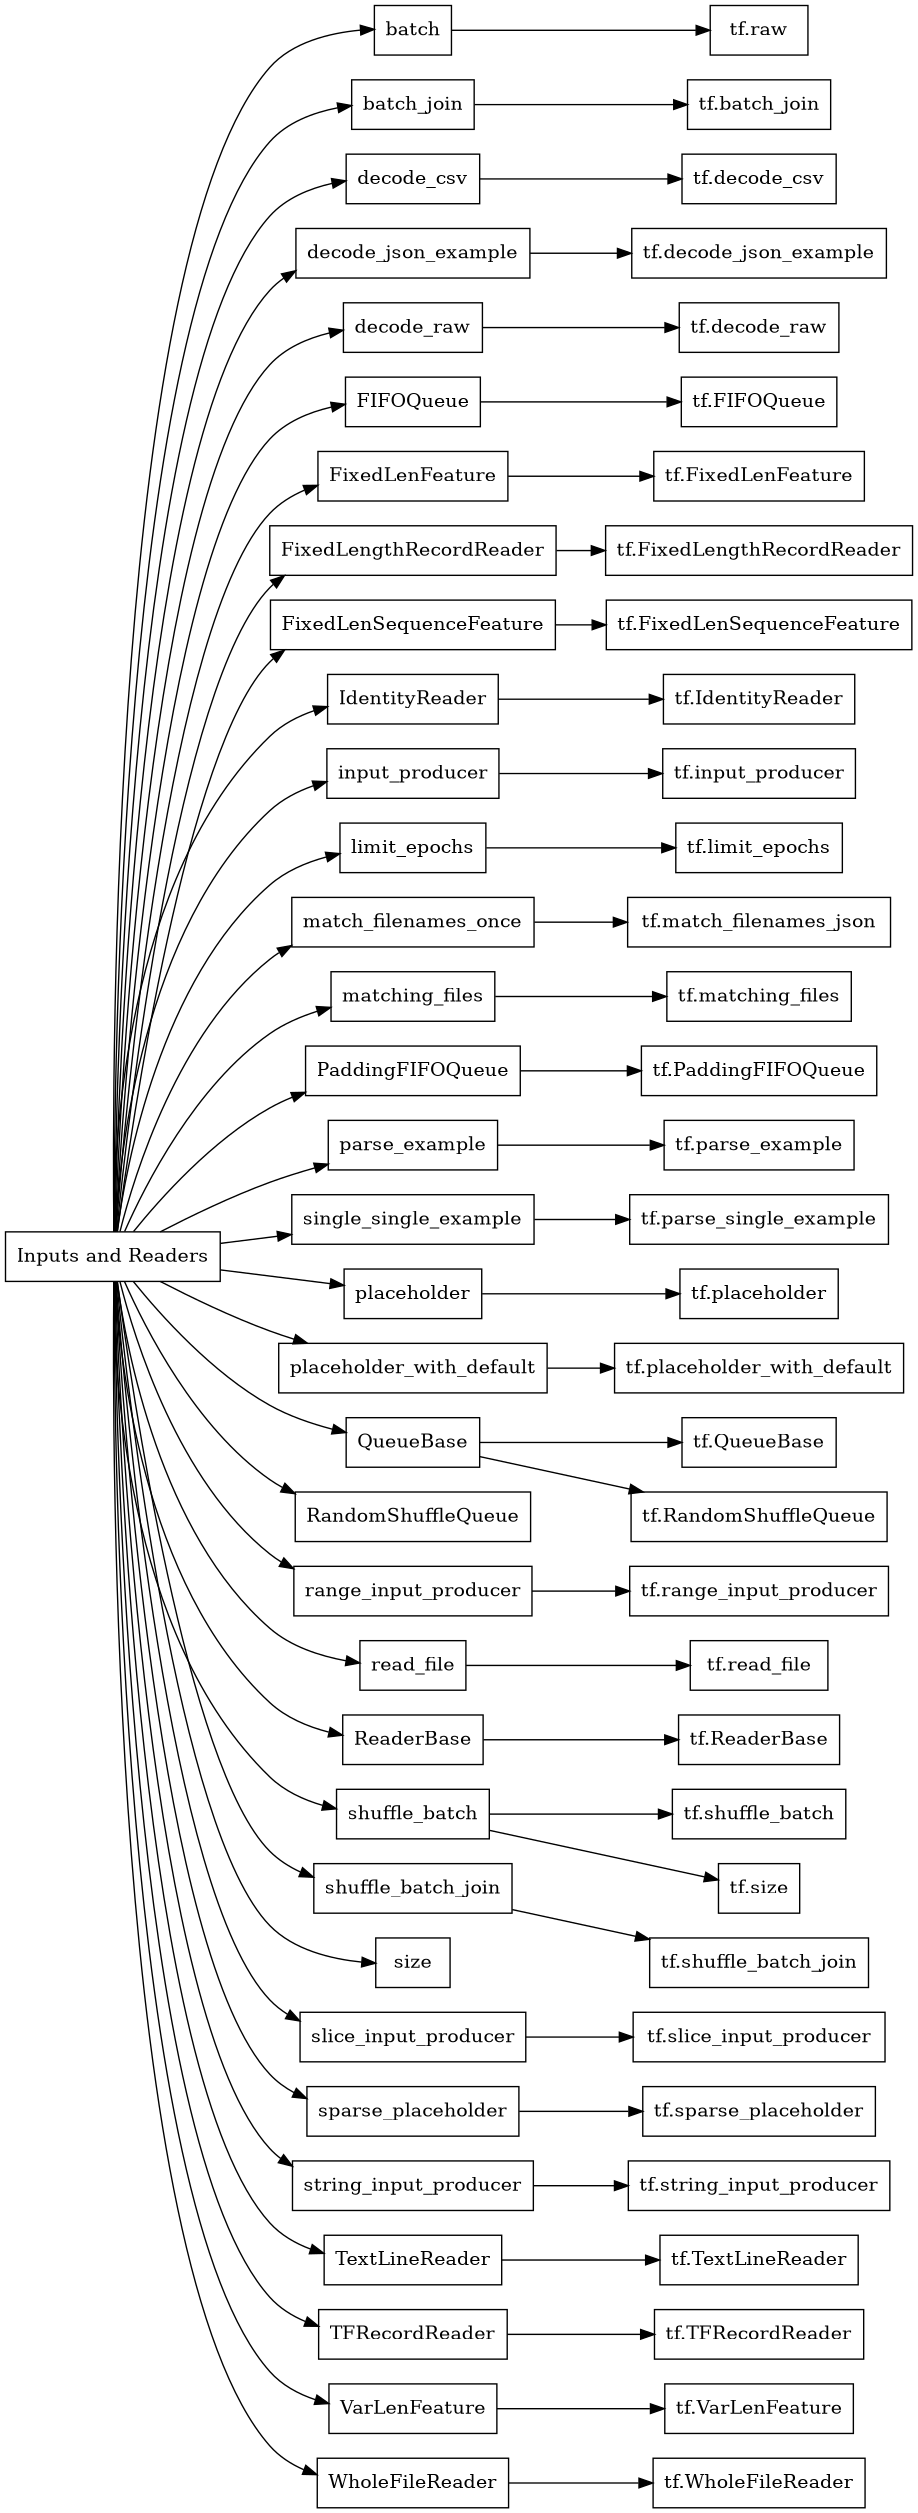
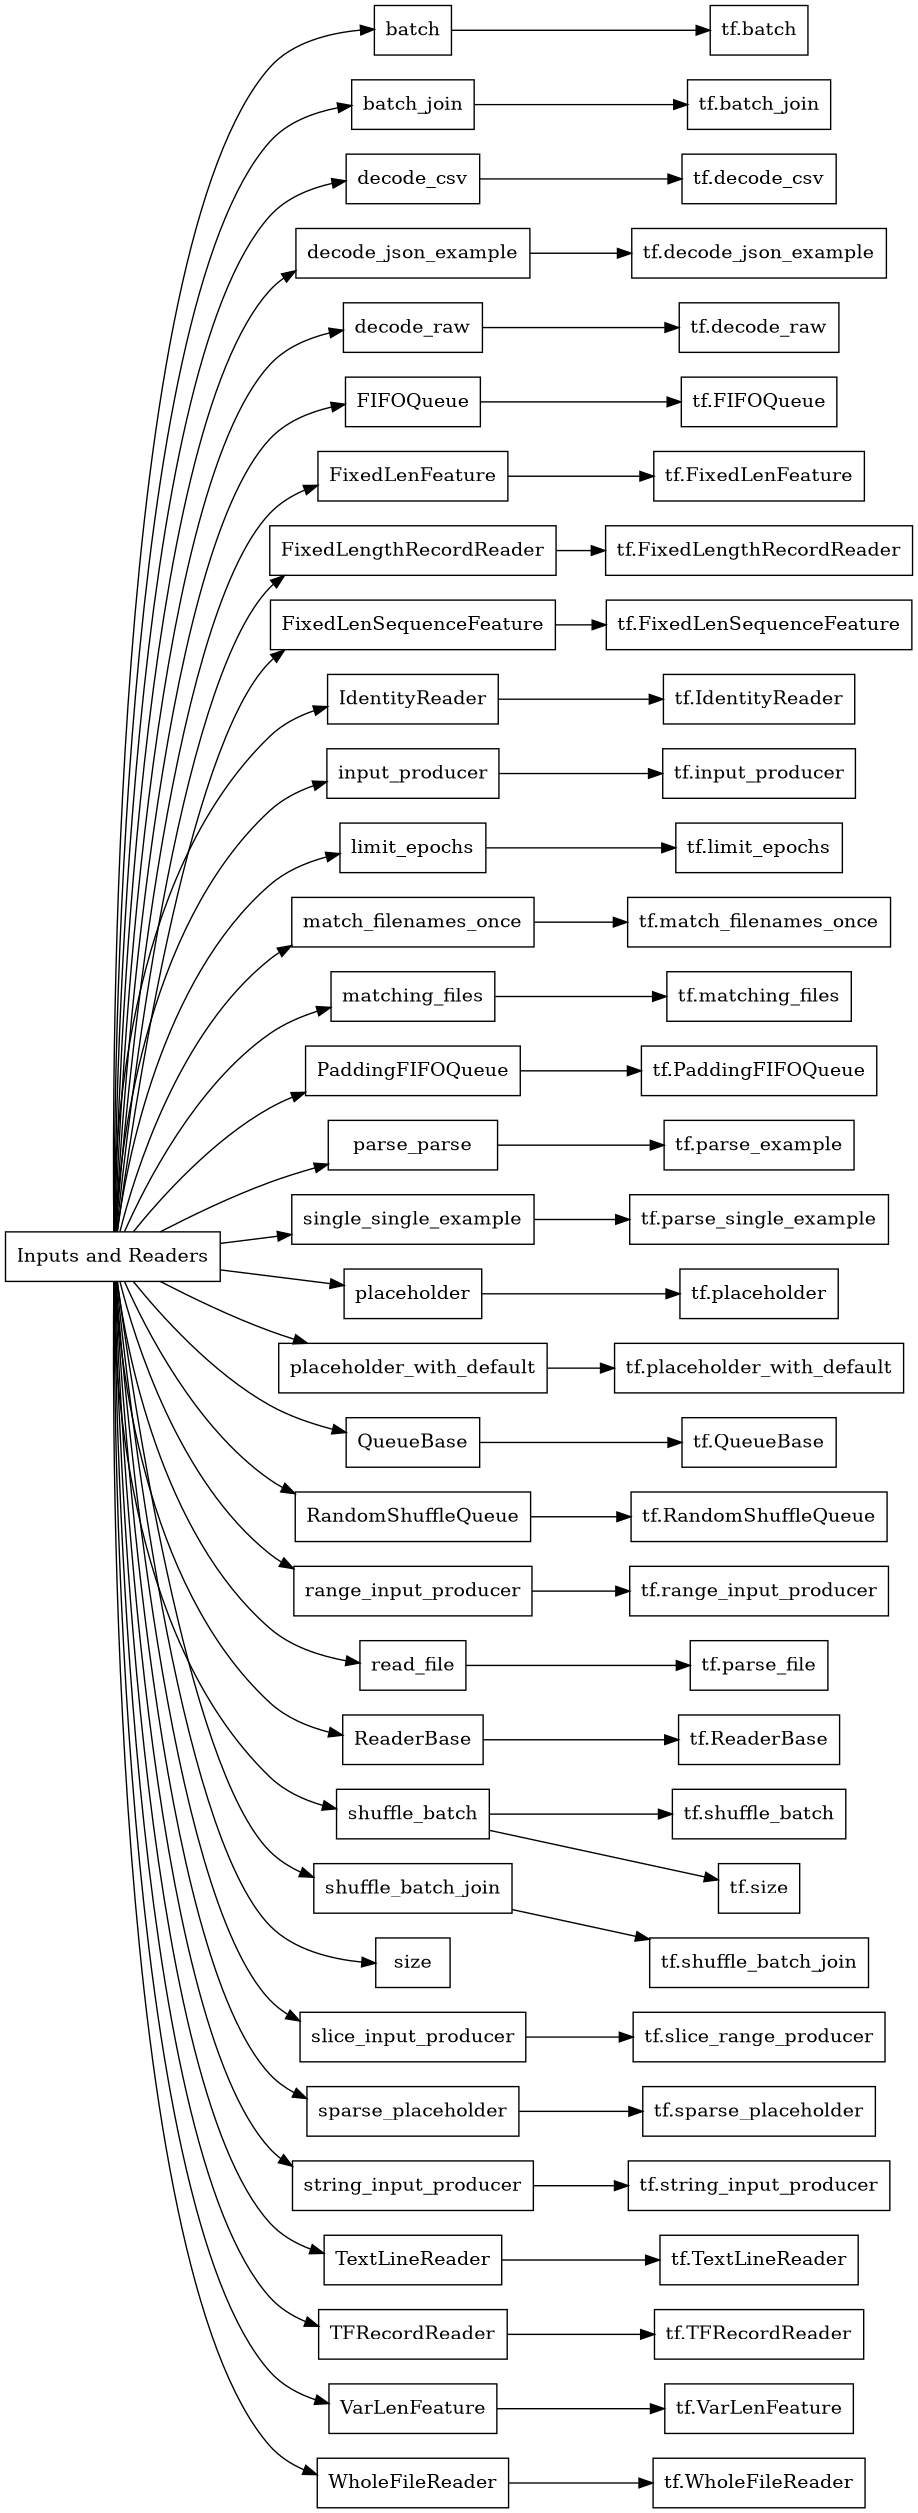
node "tf.raw": label "tf.raw" -> "tf.batch"
node "tf.match_filenames_json": label "tf.match_filenames_json" -> "tf.match_filenames_once"
node "parse_example": label "parse_example" -> "parse_parse"
edge "QueueBase" -> "tf.RandomShuffleQueue": now "RandomShuffleQueue" -> "tf.RandomShuffleQueue"
node "tf.read_file": label "tf.read_file" -> "tf.parse_file"
node "tf.slice_input_producer": label "tf.slice_input_producer" -> "tf.slice_range_producer"
